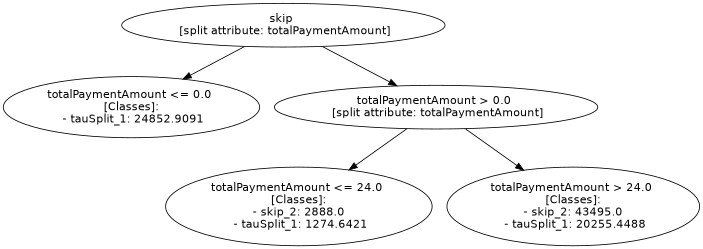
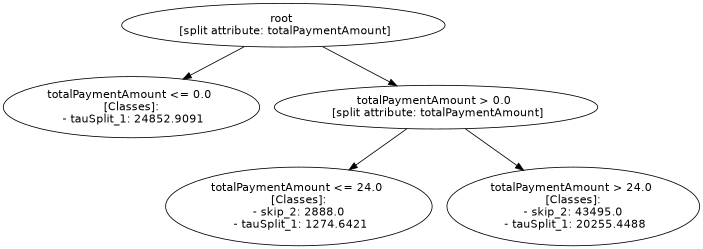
node "skip [split attribute: totalPaymentAmount]": label "skip [split attribute: totalPaymentAmount]" -> "root [split attribute: totalPaymentAmount]"
